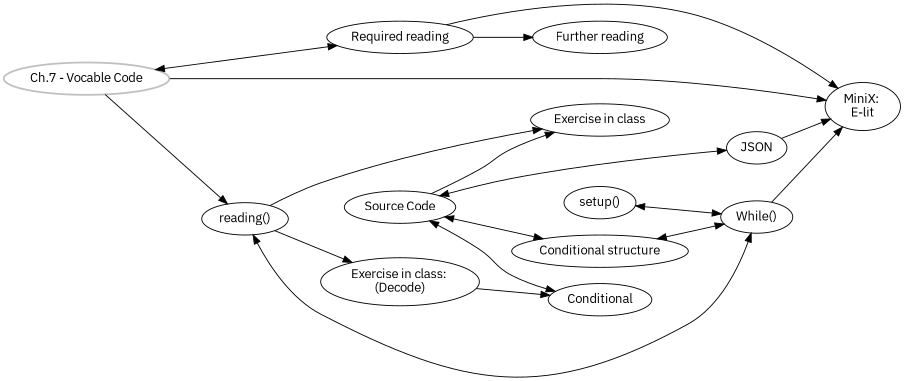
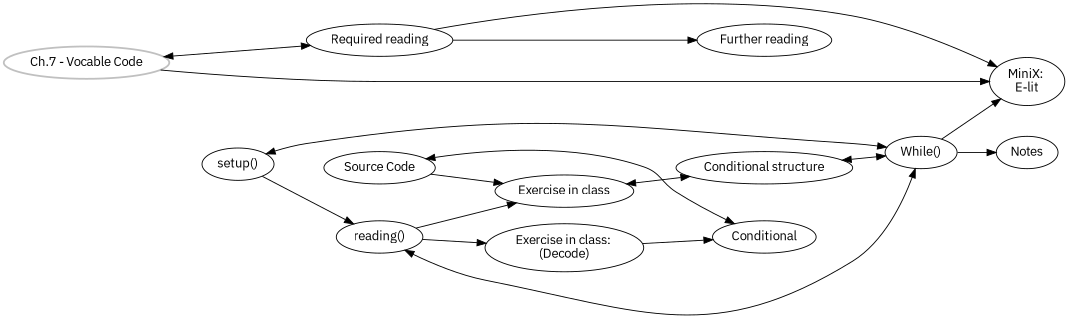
edge "Ch.7 - Vocable Code" -> "reading()": now "setup()" -> "reading()"
node "JSON": removed
node "Notes": added
edge "Source Code" -- "Conditional structure": now "Exercise in class" -- "Conditional structure"
